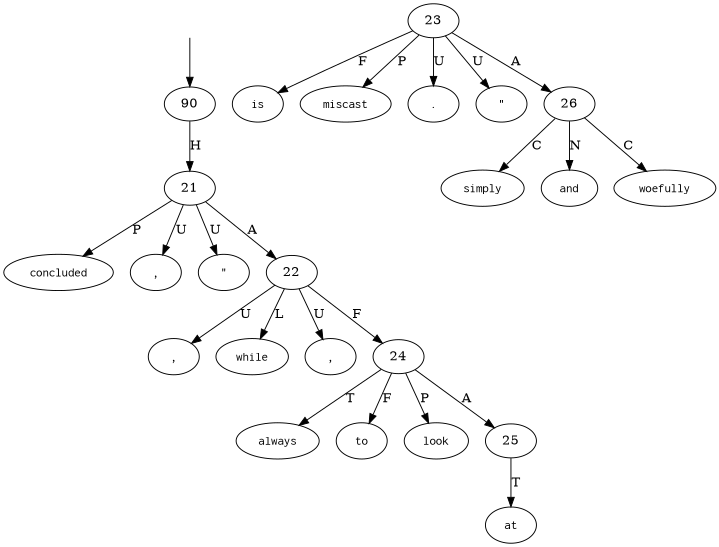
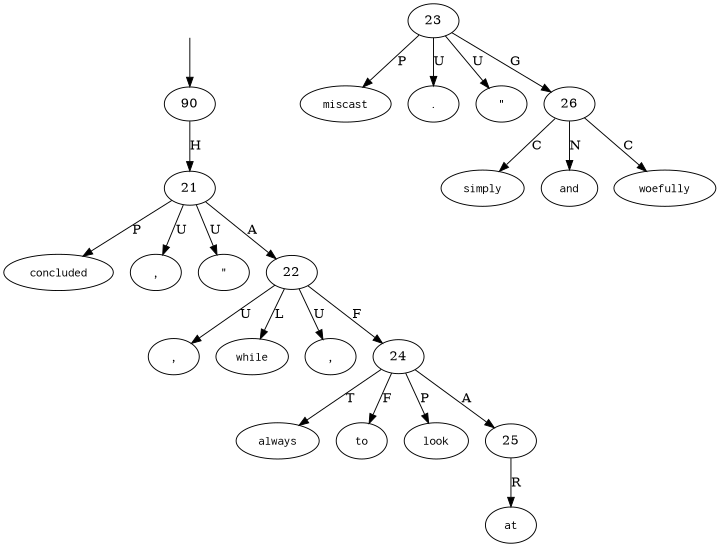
edge "23" -> "26": label "A" -> "G"
node "is": removed
edge "25" -> "at": label "T" -> "R"
